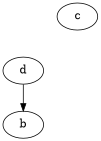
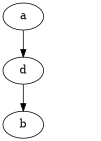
node "a": added
node "c": removed
